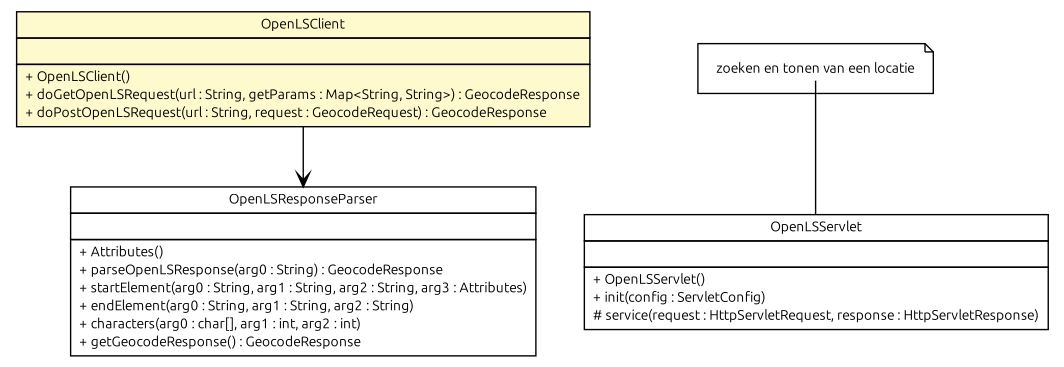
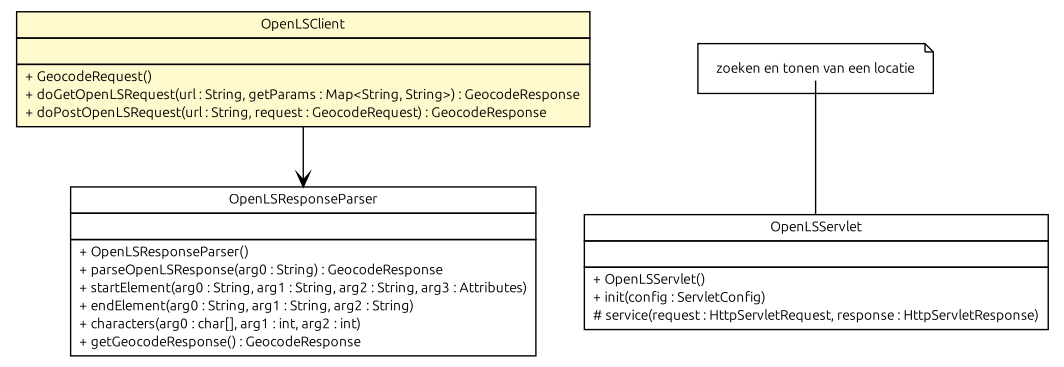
node "OpenLSClient": text "+ OpenLSClient()" -> "+ GeocodeRequest()"
node "OpenLSResponseParser": text "+ Attributes()" -> "+ OpenLSResponseParser()"
